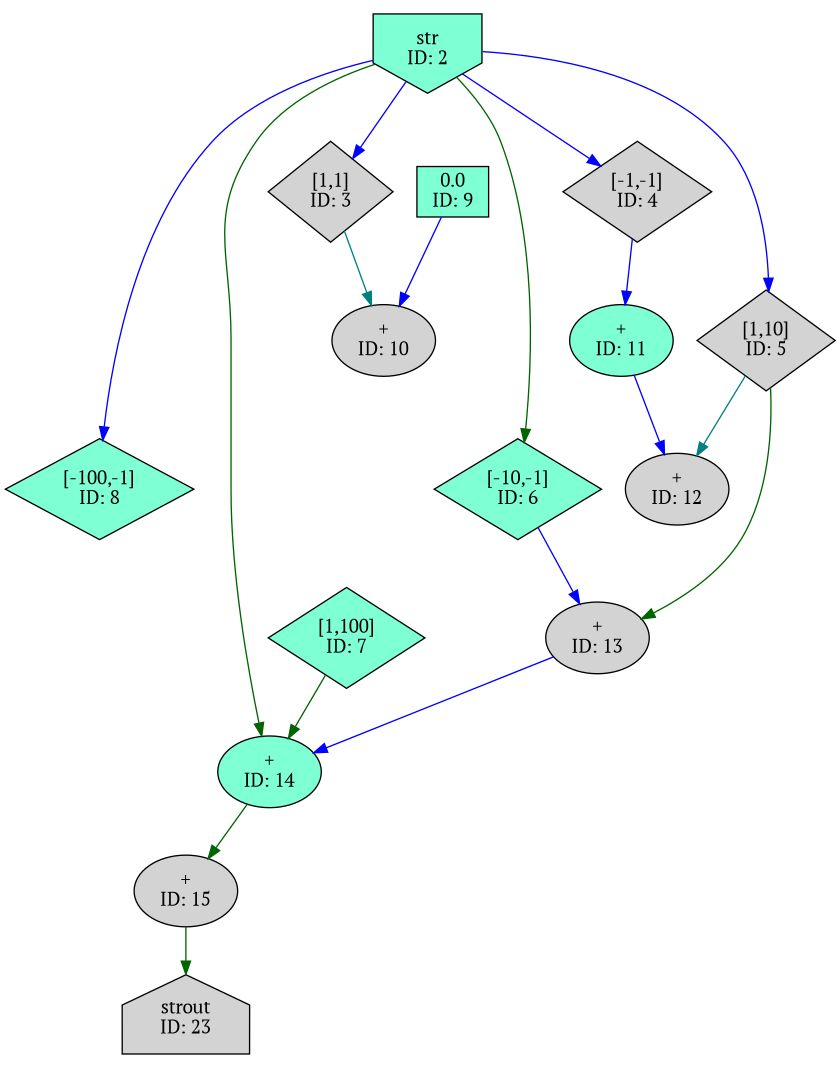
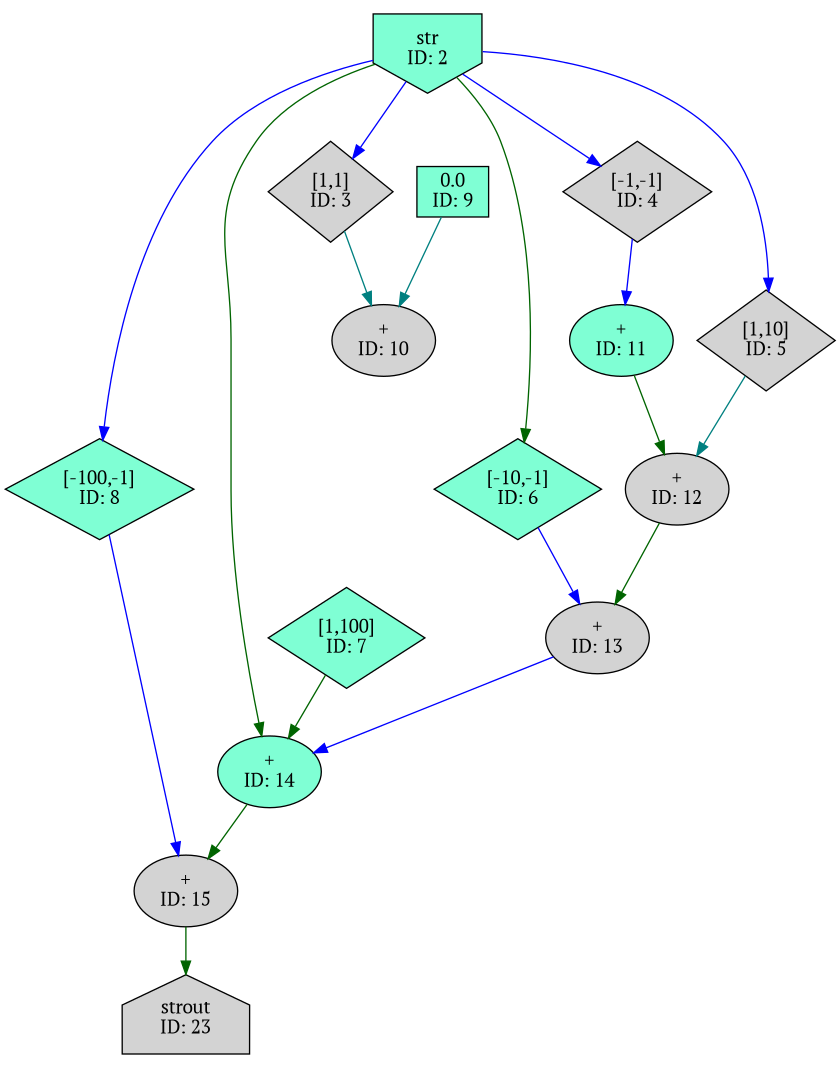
edge "0.0 ID: 9" -> "+ ID: 10": color blue -> teal
edge "+ ID: 11" -> "+ ID: 12": color blue -> darkgreen
edge "[1,10] ID: 5" -> "+ ID: 13": now "+ ID: 12" -> "+ ID: 13"
edge "[-100,-1] ID: 8" -> "+ ID: 15": added
